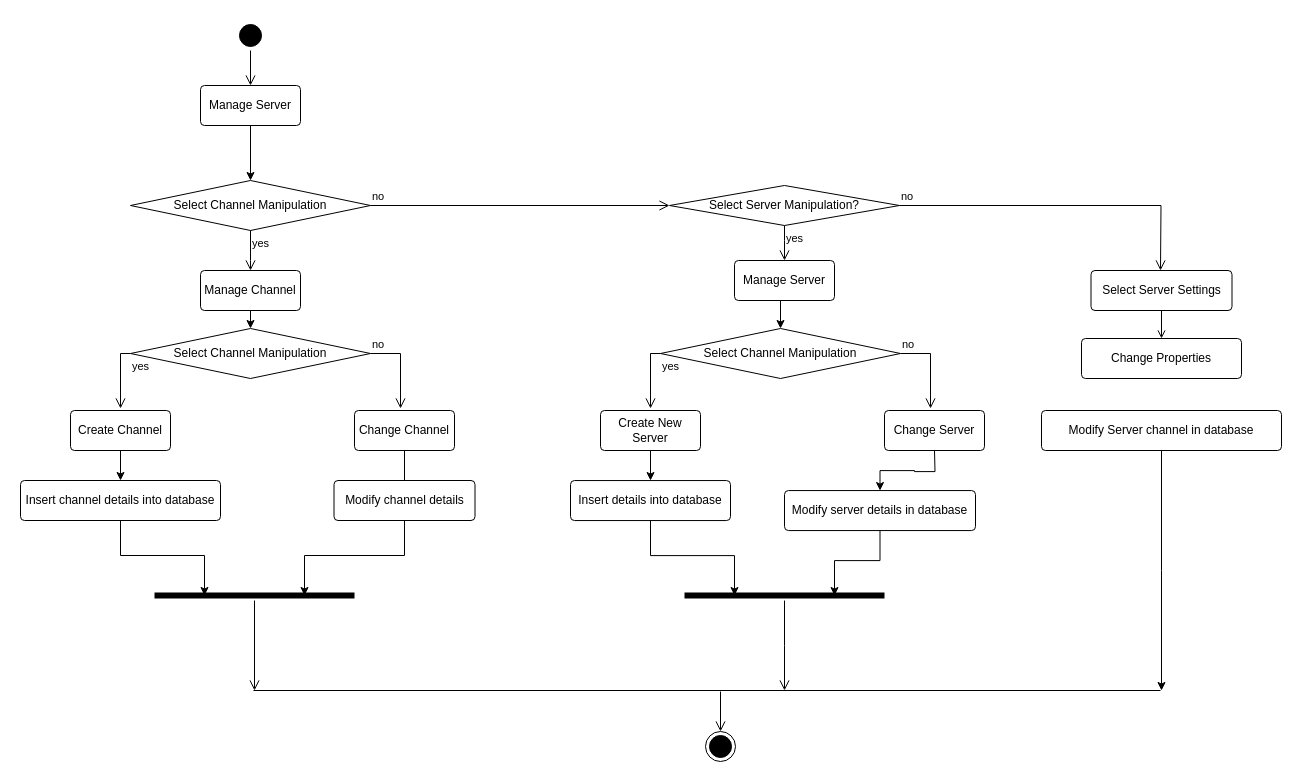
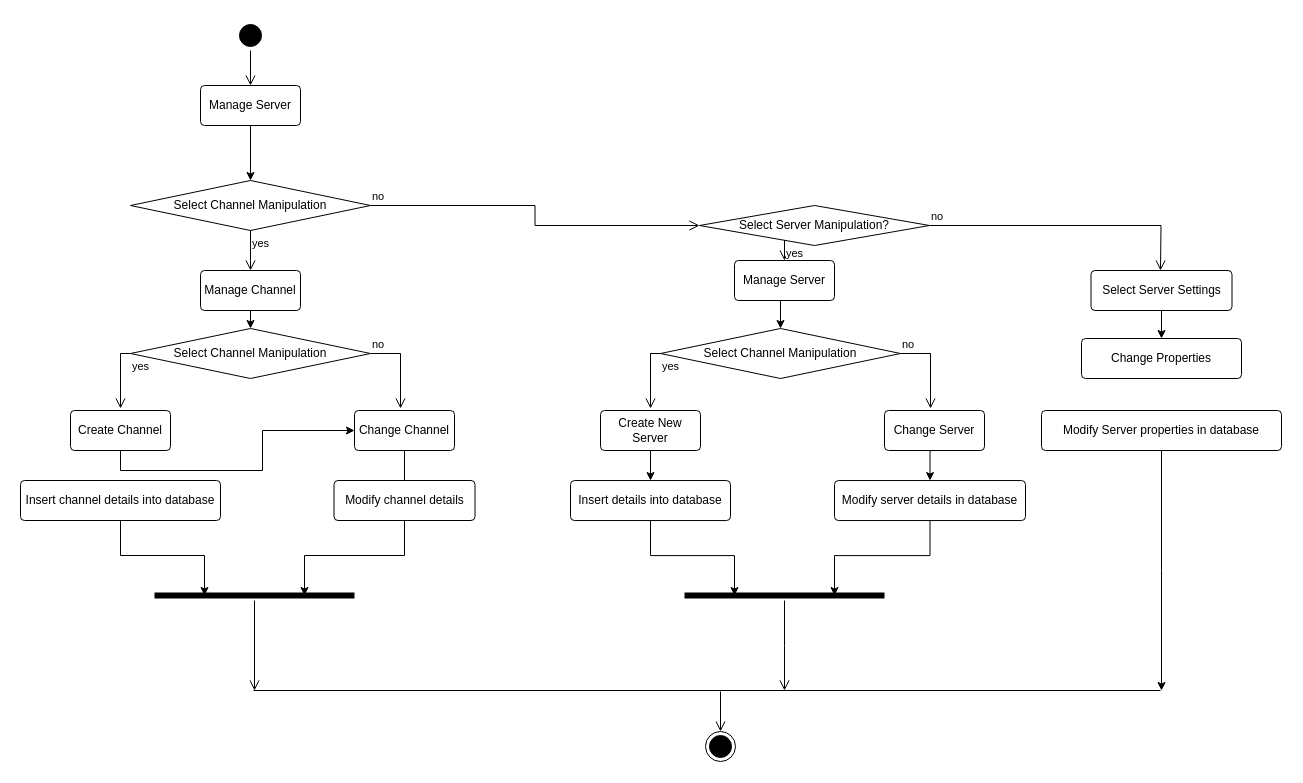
node "Select Server Manipulation?": moved (785, 206) -> (815, 226)
edge "Select Server Settings" -> "Change Properties": arrowhead open -> classic
node "Modify Server channel in database": label "Modify Server channel in database" -> "Modify Server properties in database"
edge "Create Channel" -> "Insert channel details into database": now "Create Channel" -> "Change Channel"
node "Modify server details in database": moved (880, 511) -> (930, 501)
